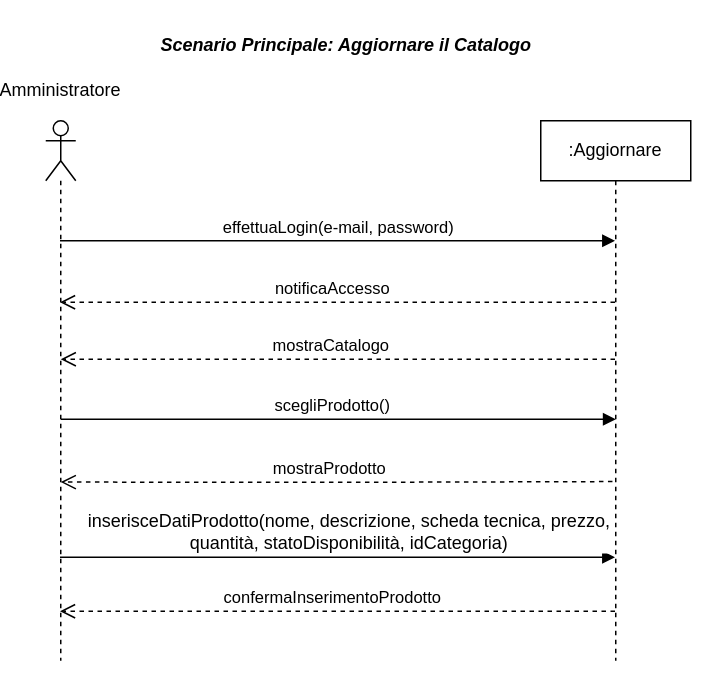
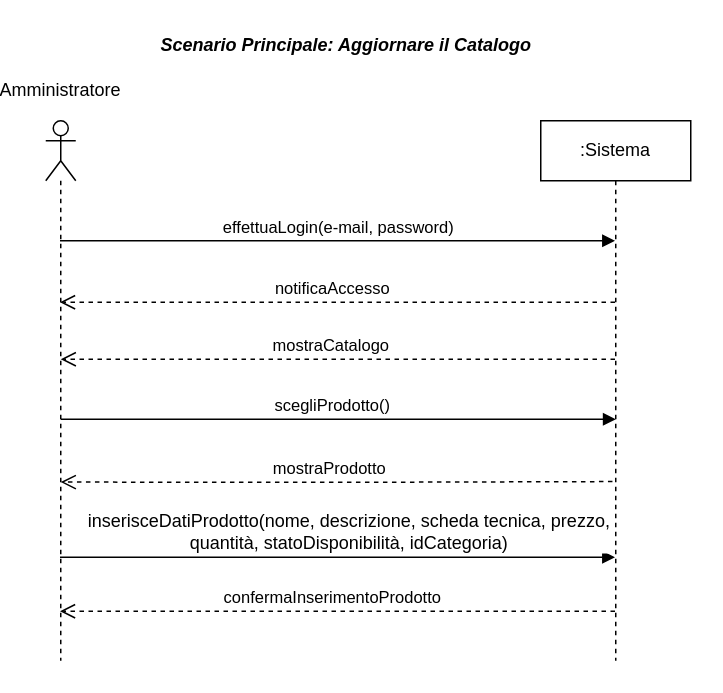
node ":Aggiornare": label ":Aggiornare" -> ":Sistema"
